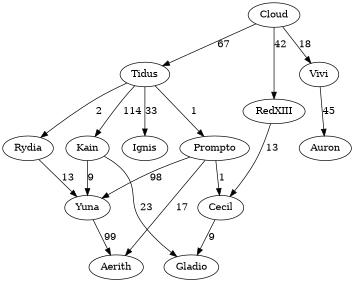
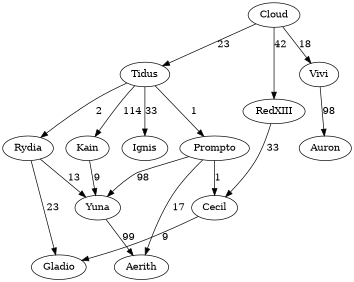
edge "Cloud" -> "Tidus": label "67" -> "23"
edge "Vivi" -> "Auron": label "45" -> "98"
edge "RedXIII" -> "Cecil": label "13" -> "33"
edge "Kain" -> "Gladio": now "Rydia" -> "Gladio"
